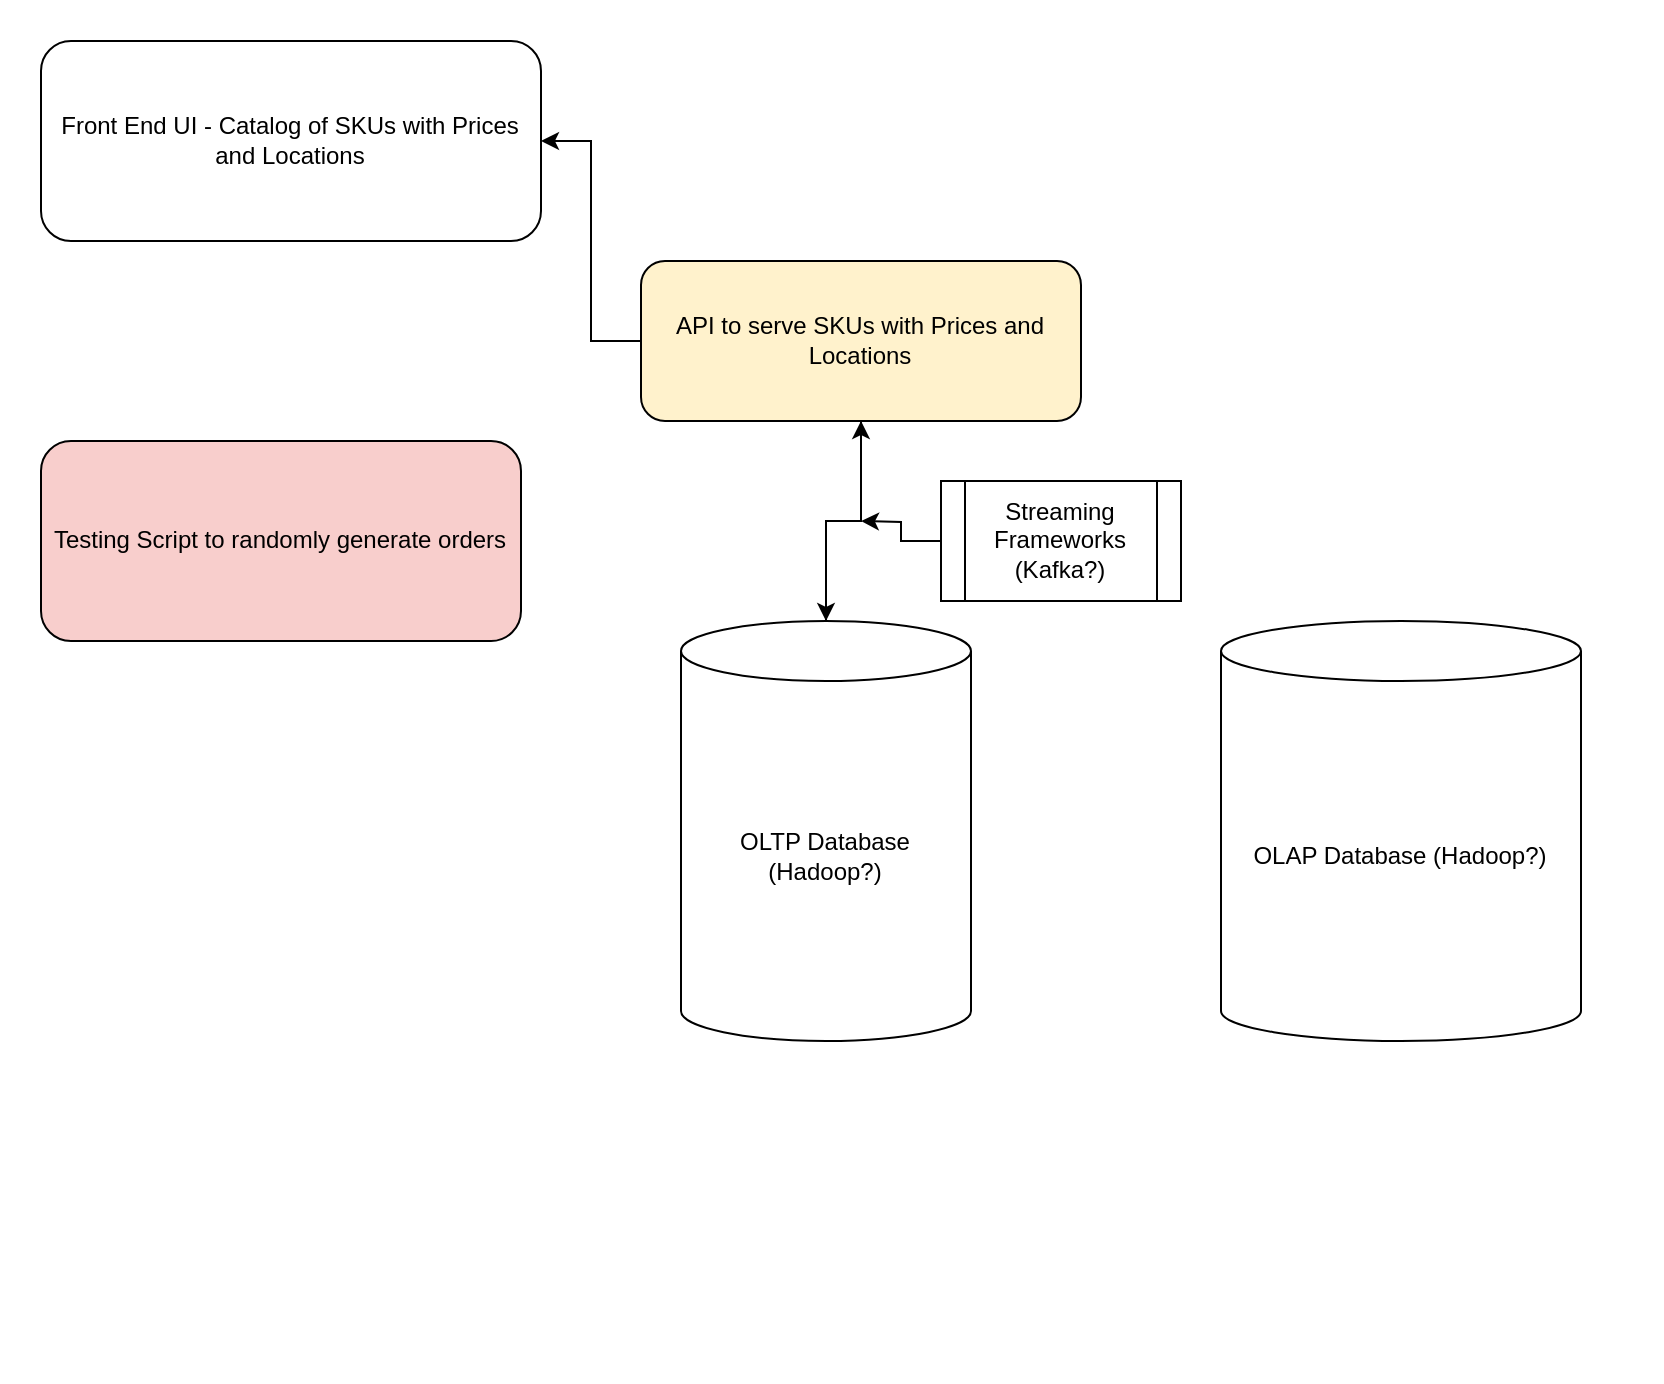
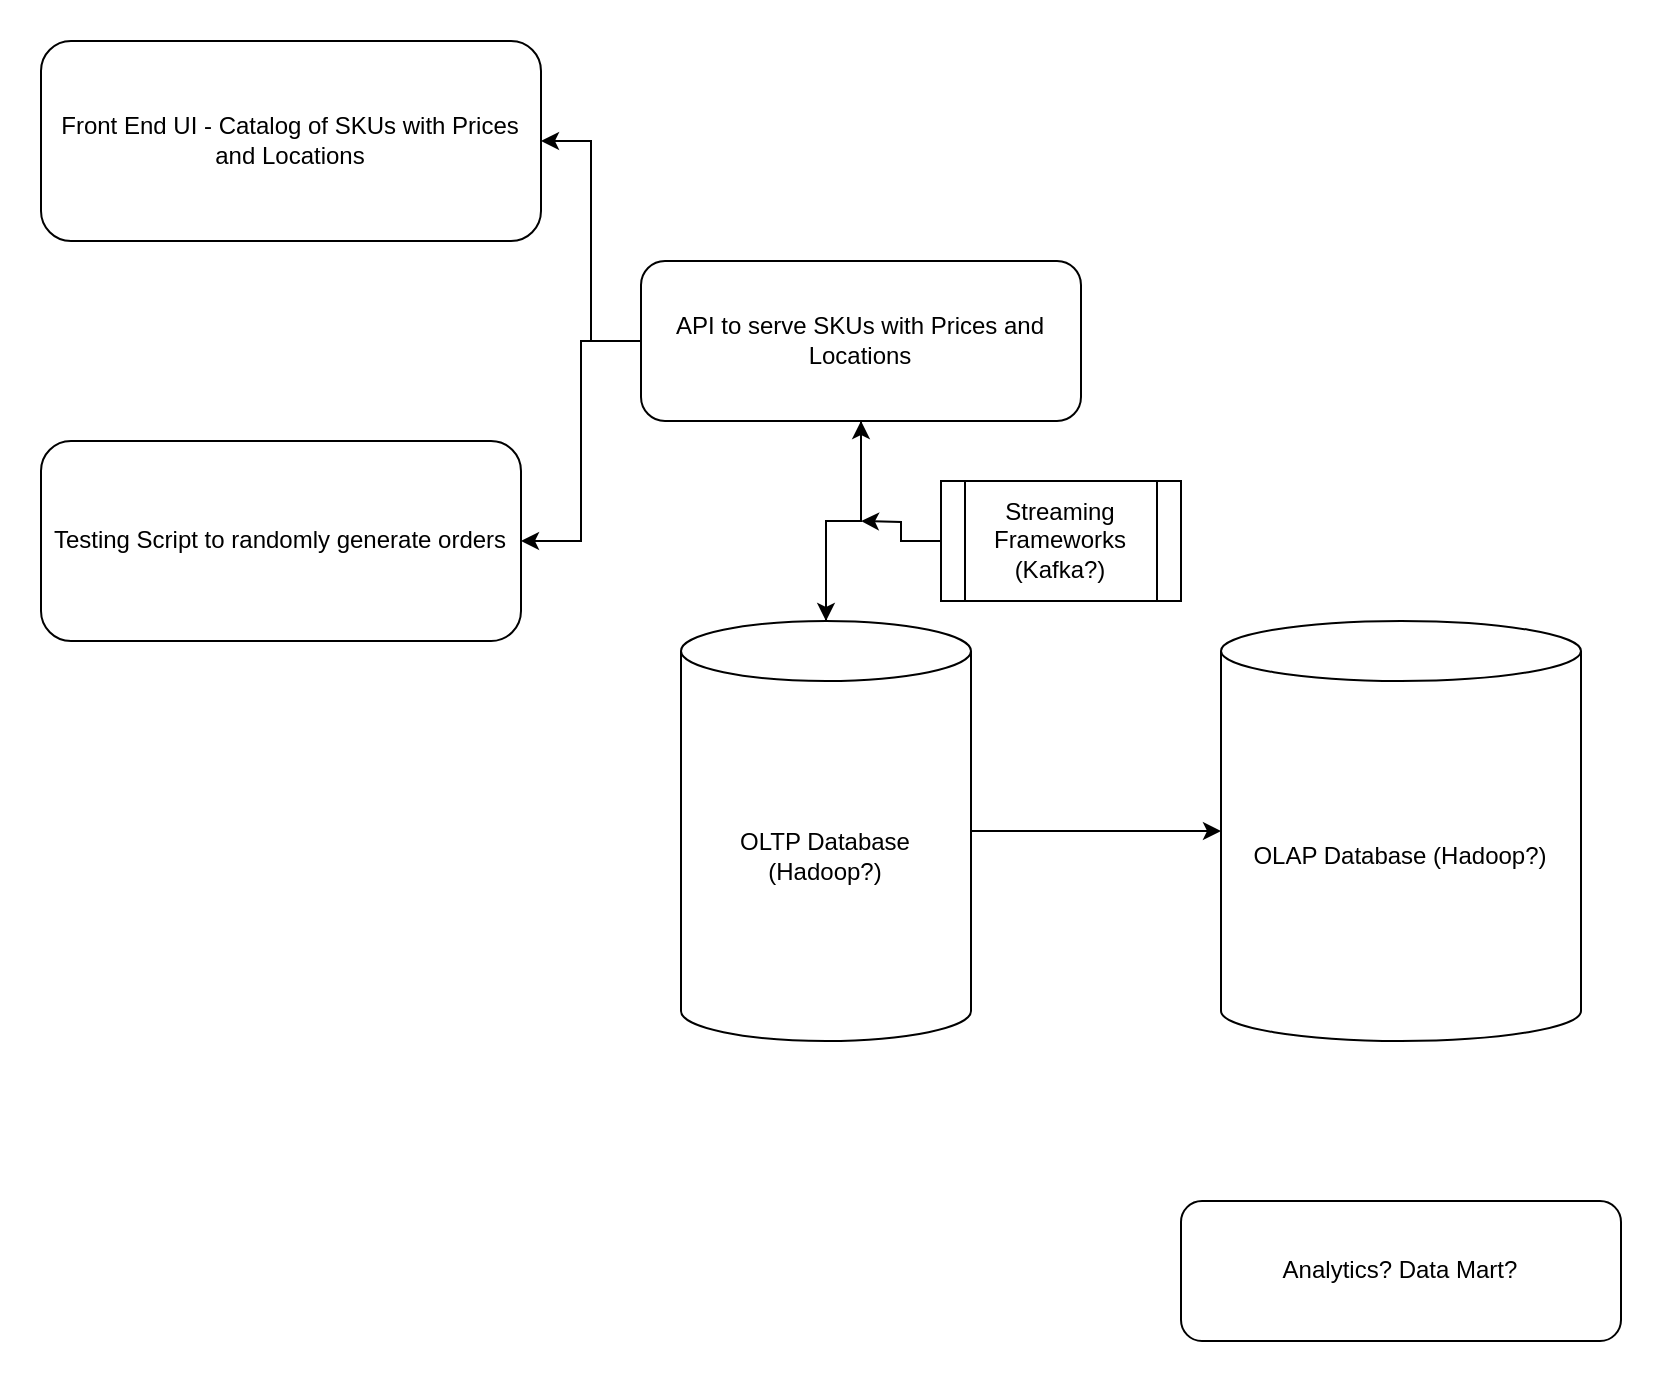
node "API to serve SKUs with Prices and Locations": fillcolor #fff2cc -> #ffffff
edge "API to serve SKUs with Prices and Locations" -> "Testing Script to randomly generate orders": added
node "Testing Script to randomly generate orders": fillcolor #f8cecc -> #ffffff
edge "OLTP Database (Hadoop?)" -> "OLAP Database (Hadoop?)": added
node "Analytics? Data Mart?": added
